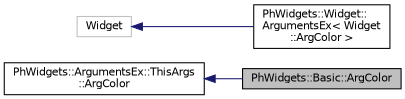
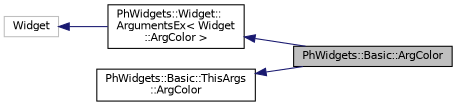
edge "PhWidgets::Basic::ArgColor" -> "PhWidgets::Widget:: ArgumentsEx< Widget ::ArgColor >": added
node "PhWidgets::ArgumentsEx::ThisArgs ::ArgColor": label "PhWidgets::ArgumentsEx::ThisArgs ::ArgColor" -> "PhWidgets::Basic::ThisArgs ::ArgColor"
